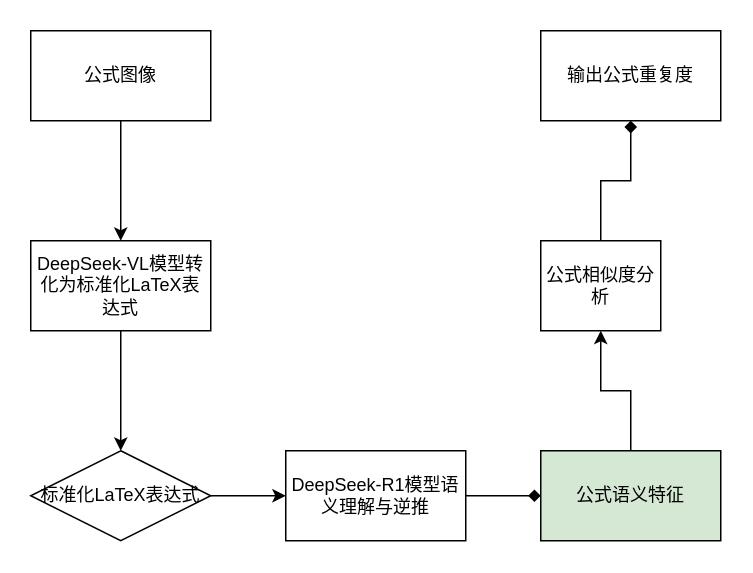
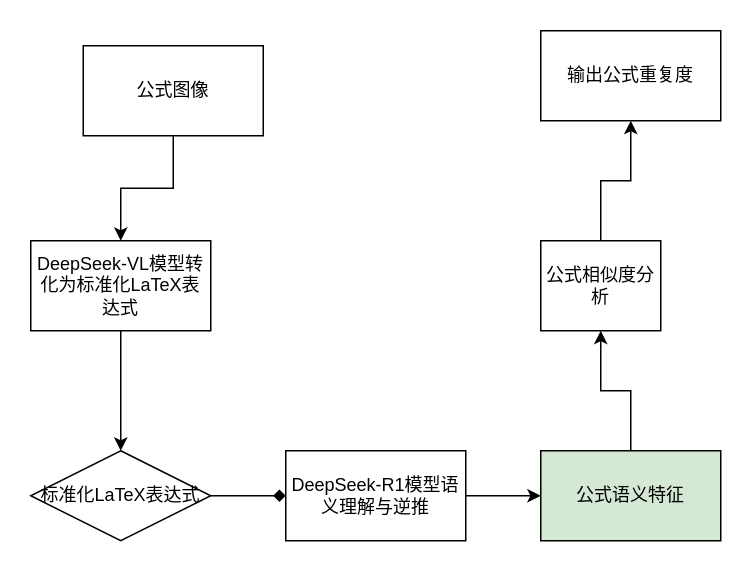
node "公式图像": moved (121, 76) -> (173, 91)
edge "公式相似度分析" -> "输出公式重复度": arrowhead diamond -> classic
edge "标准化LaTeX表达式" -> "DeepSeek-R1模型语义理解与逆推": arrowhead classic -> diamond
edge "DeepSeek-R1模型语义理解与逆推" -> "公式语义特征": arrowhead diamond -> classic
